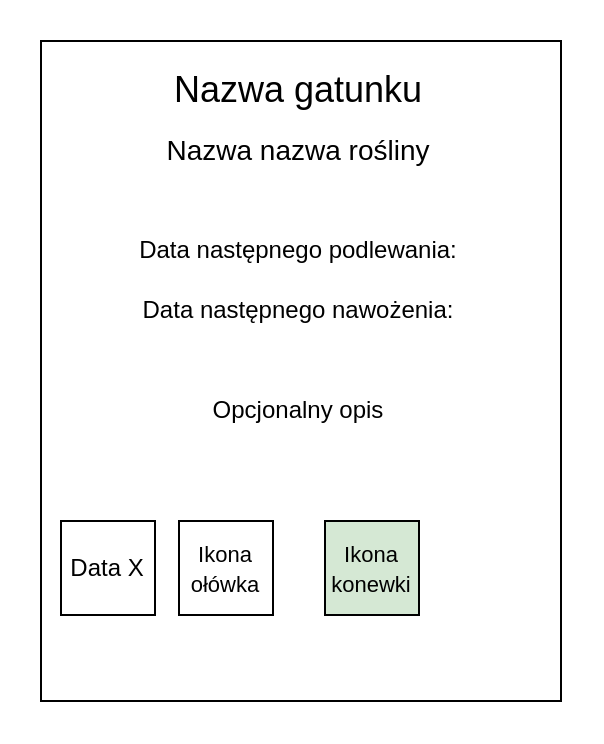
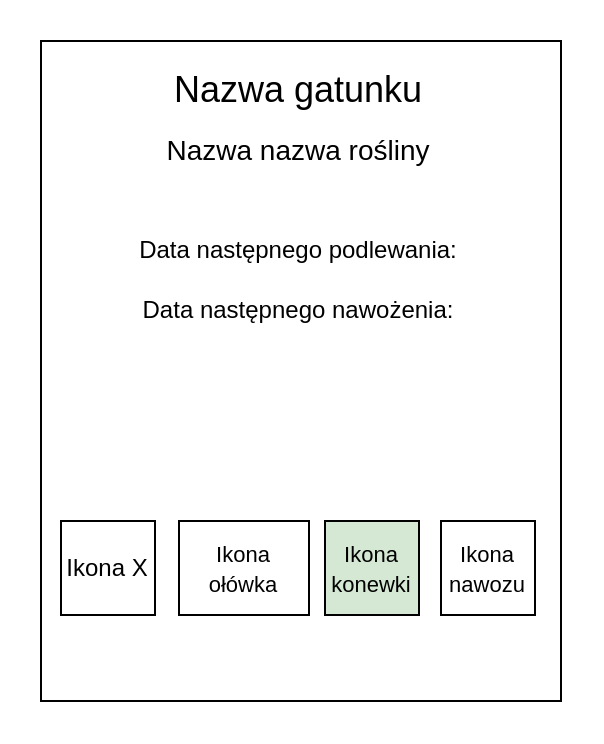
node "Opcjonalny opis": removed
node "Ikona ołówka": size 94x94 -> 130x94
node "Ikona nawozu": added
node "Data X": label "Data X" -> "Ikona X"
